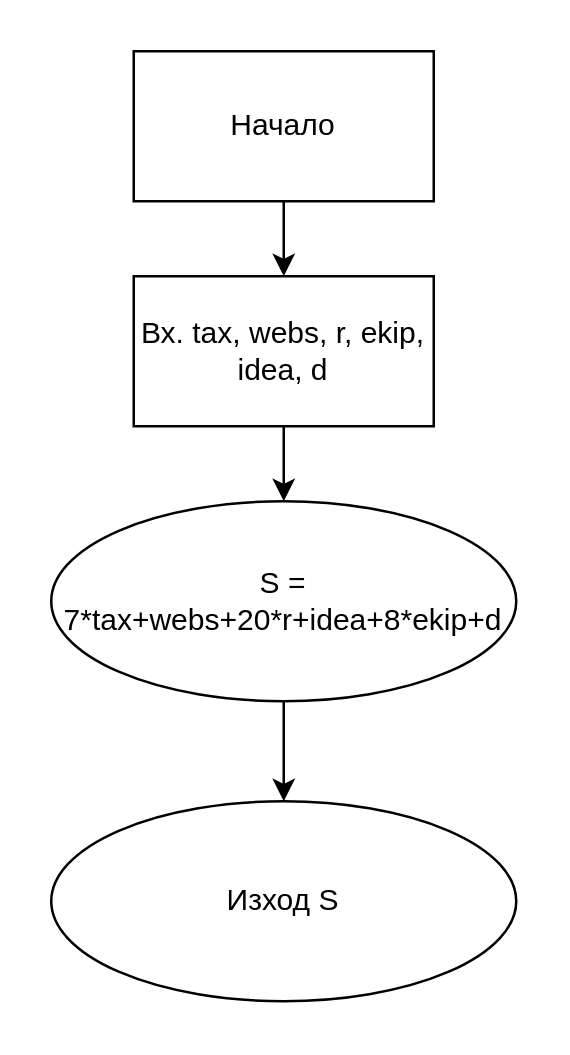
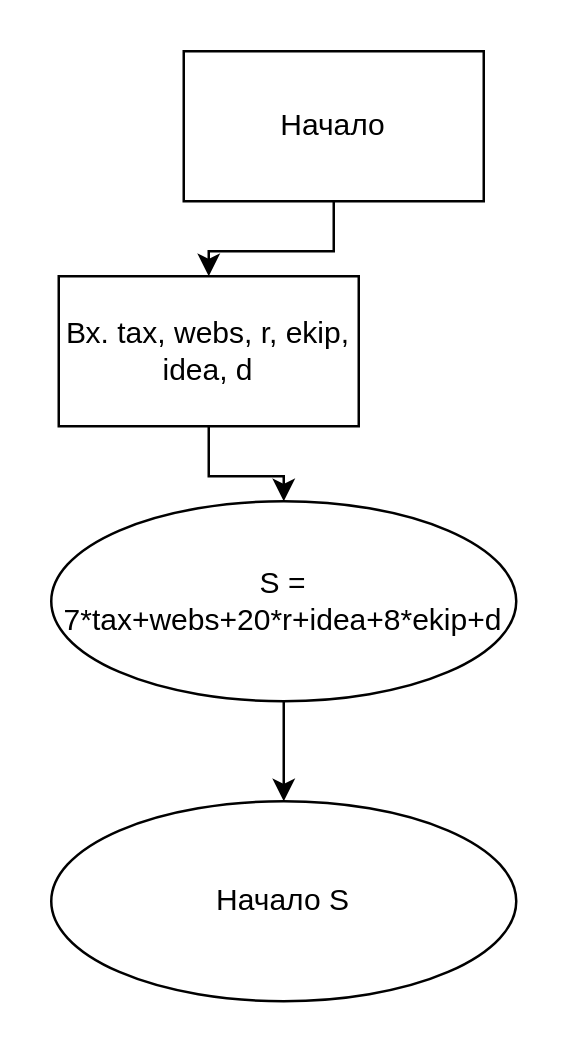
node "Начало": moved (284, 126) -> (334, 126)
node "Вх. tax, webs, r, ekip, idea, d": moved (284, 351) -> (209, 351)
node "Изход S": label "Изход S" -> "Начало S"
